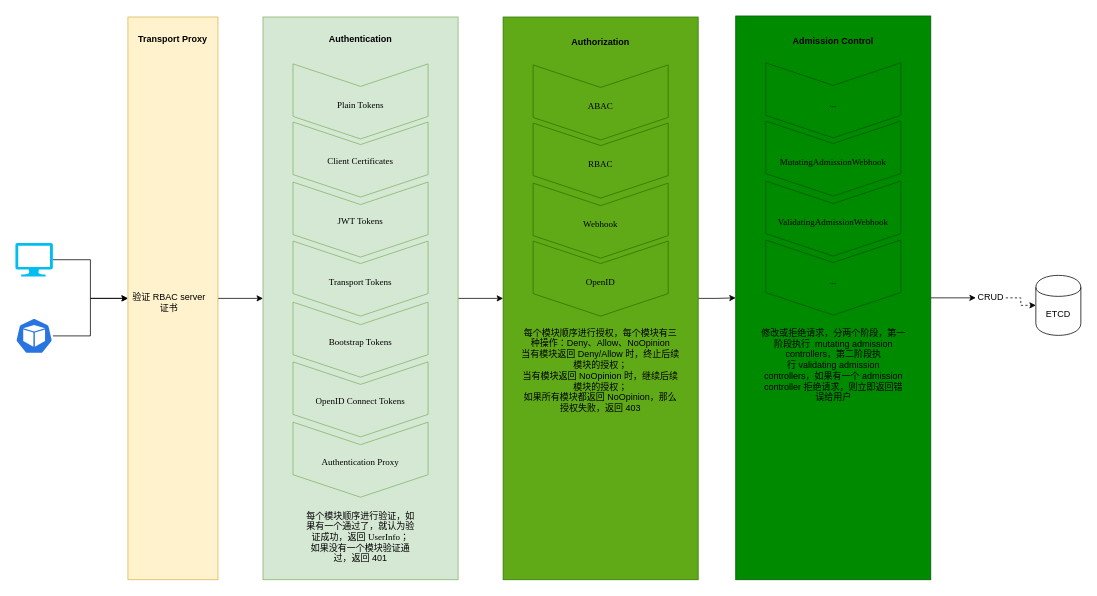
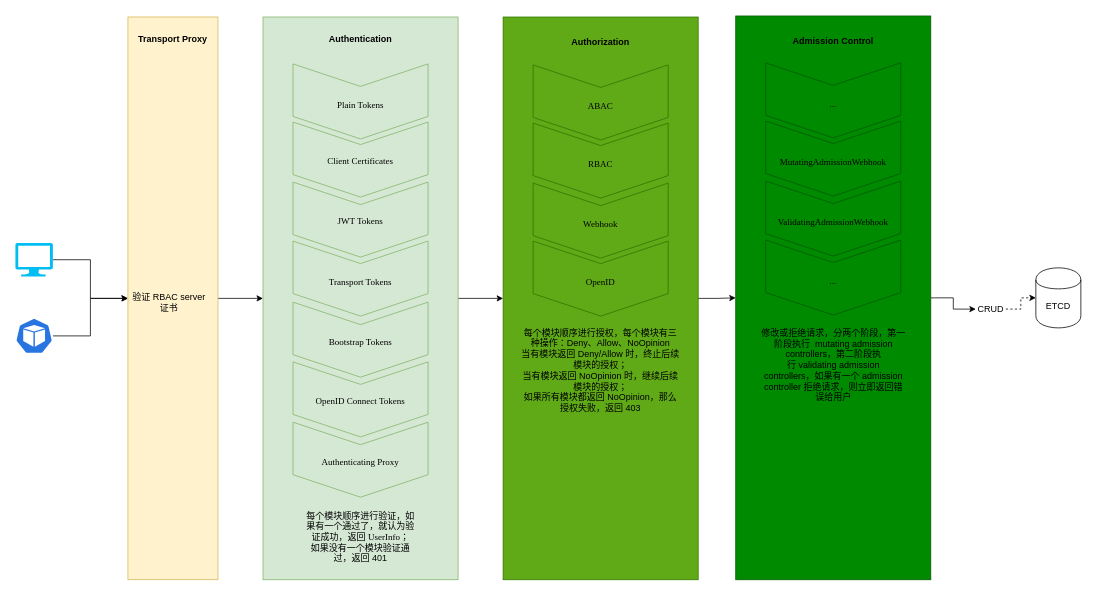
node "CRUD": moved (990, 298) -> (990, 309)
node "ETCD": moved (1058, 305) -> (1058, 298)
node "Authentication Proxy": label "Authentication Proxy" -> "Authenticating Proxy"
